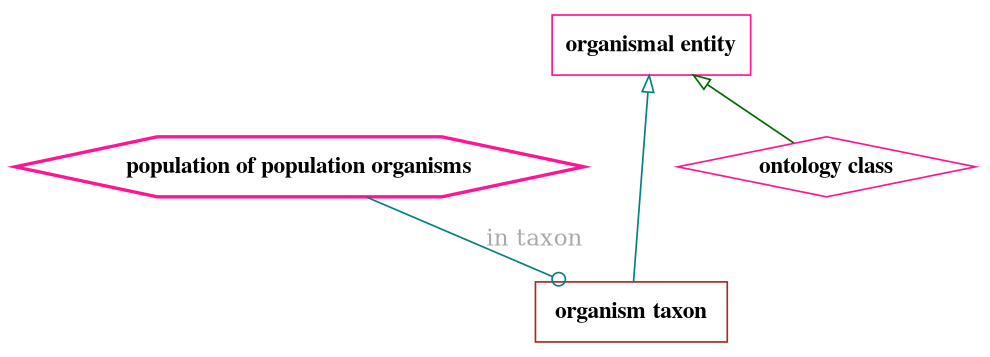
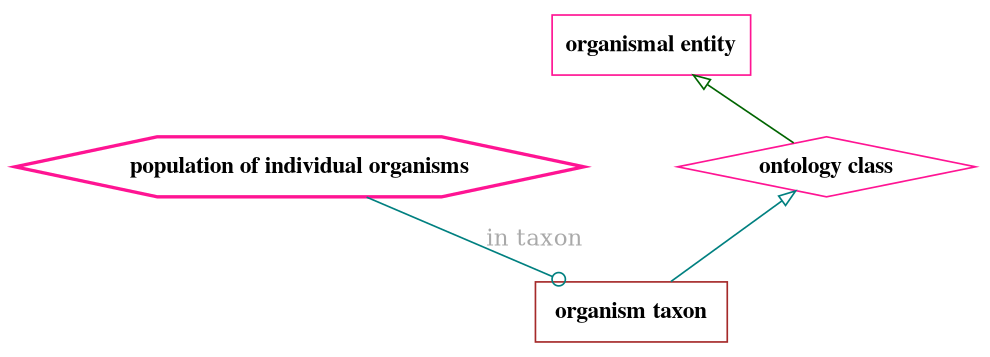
node "population of population organisms": label "population of population organisms" -> "population of individual organisms"
edge "organism taxon" -> "organismal entity": now "organism taxon" -> "ontology class"
